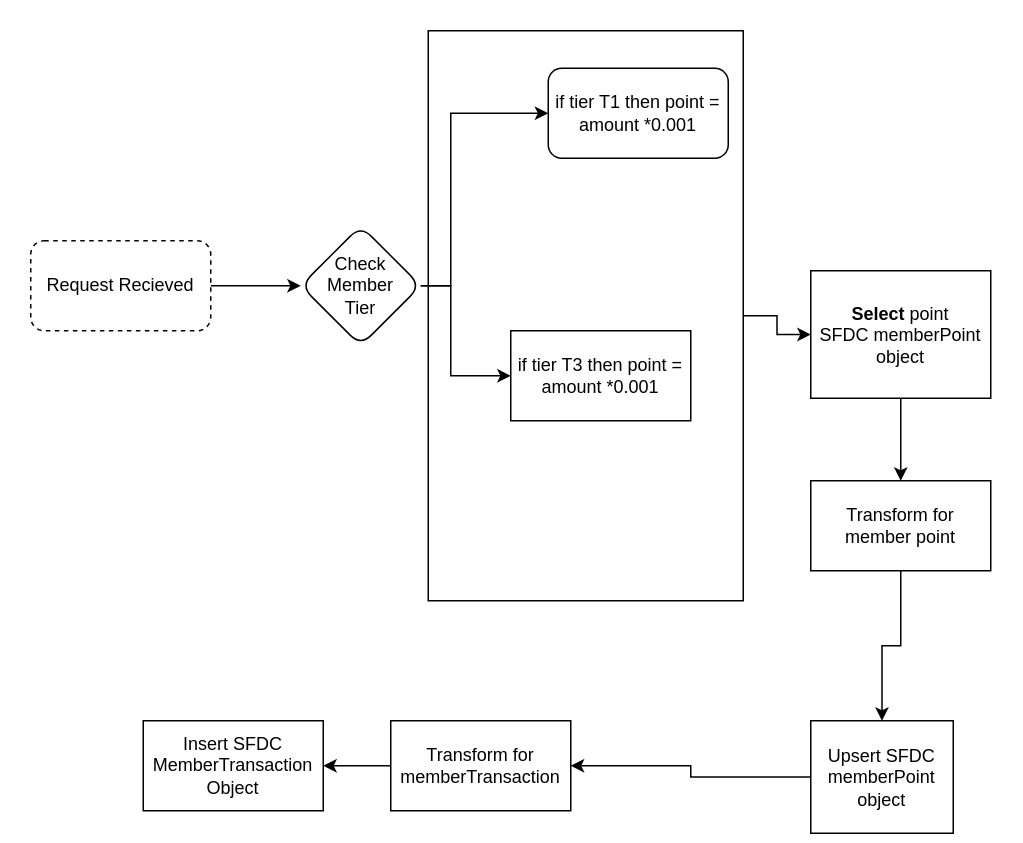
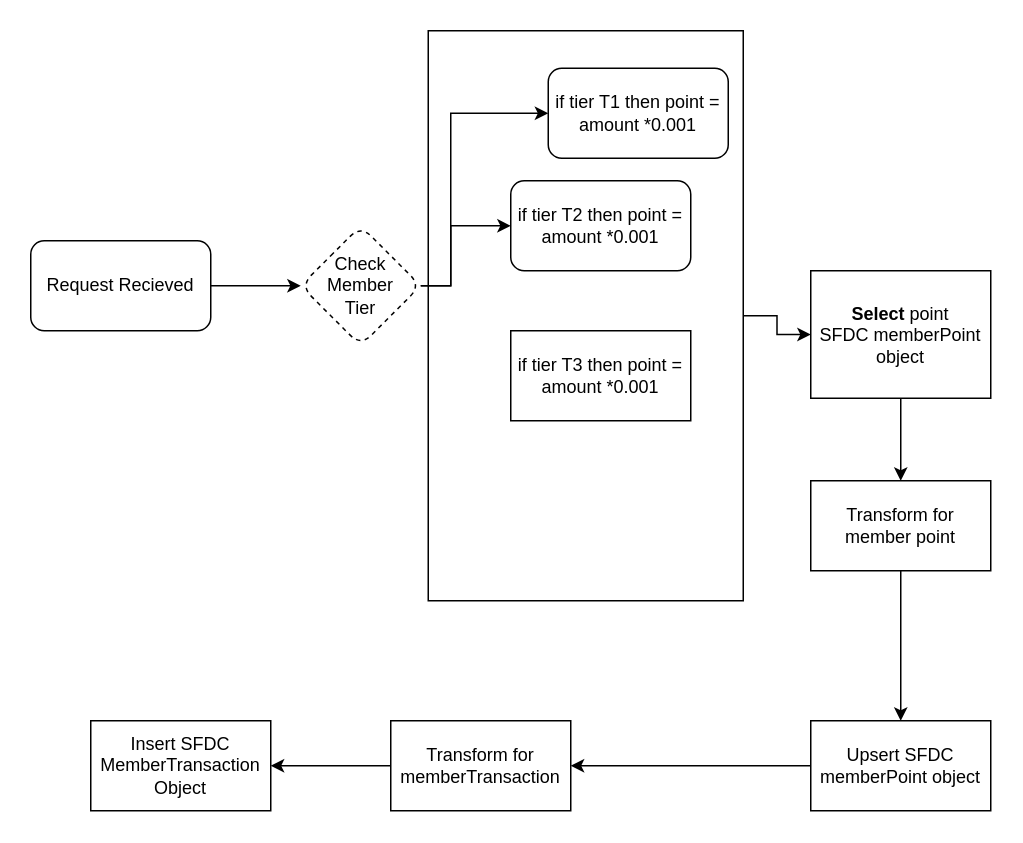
edge "Check Member Tier" -> "if tier T2 then point = amount *0.001": added
node "if tier T2 then point = amount *0.001": added
node "Request Recieved": style dashed -> solid
node "Check Member Tier": style solid -> dashed
edge "Check Member Tier" -> "if tier T3 then point = amount *0.001": removed
node "Insert SFDC MemberTransaction Object": moved (233, 766) -> (181, 766)
node "Upsert SFDC memberPoint object": size 143x113 -> 180x90
